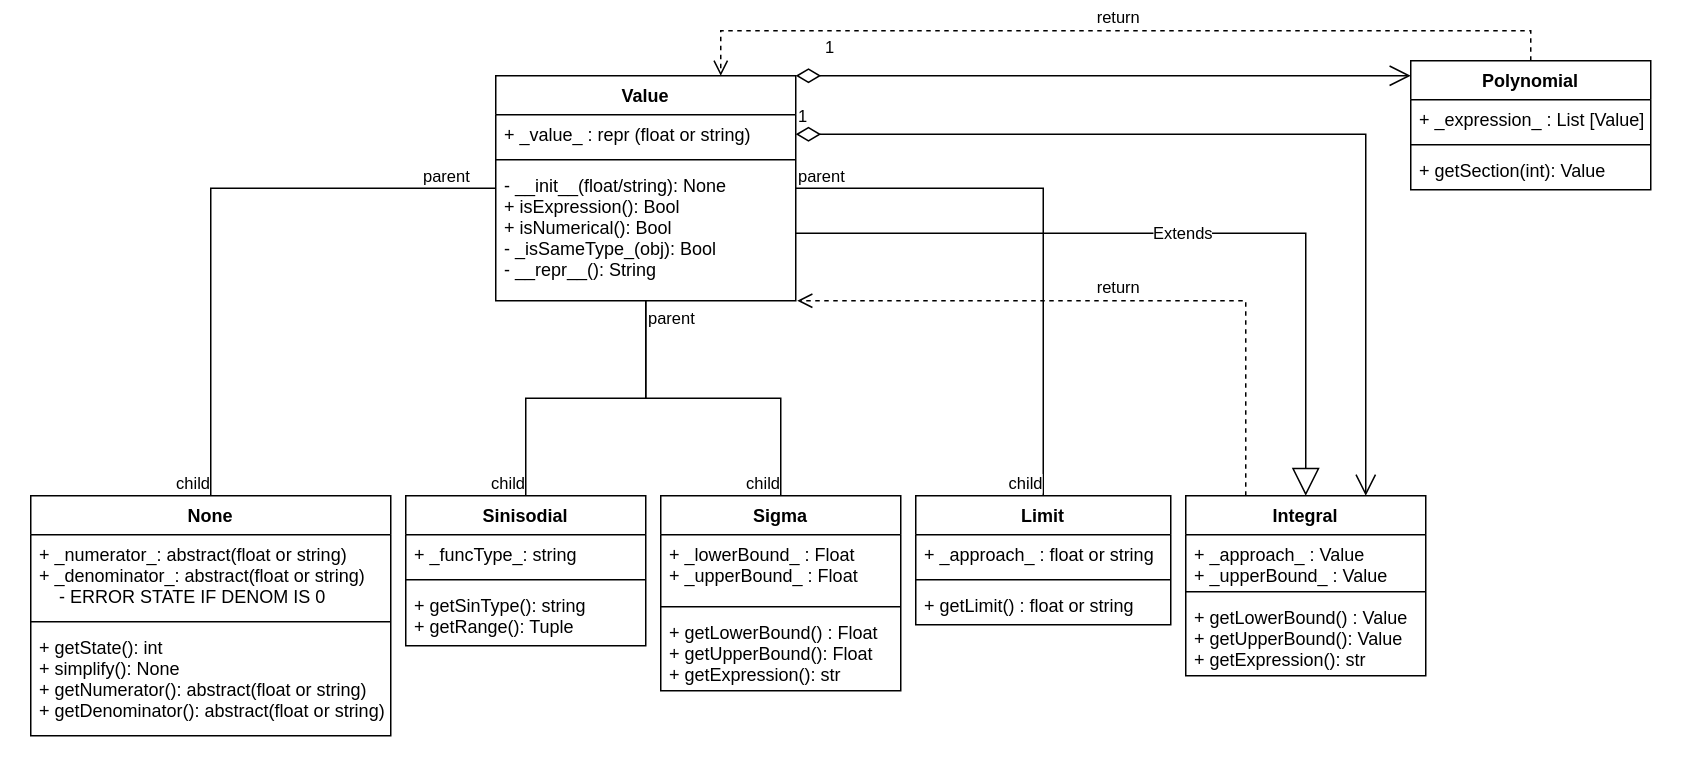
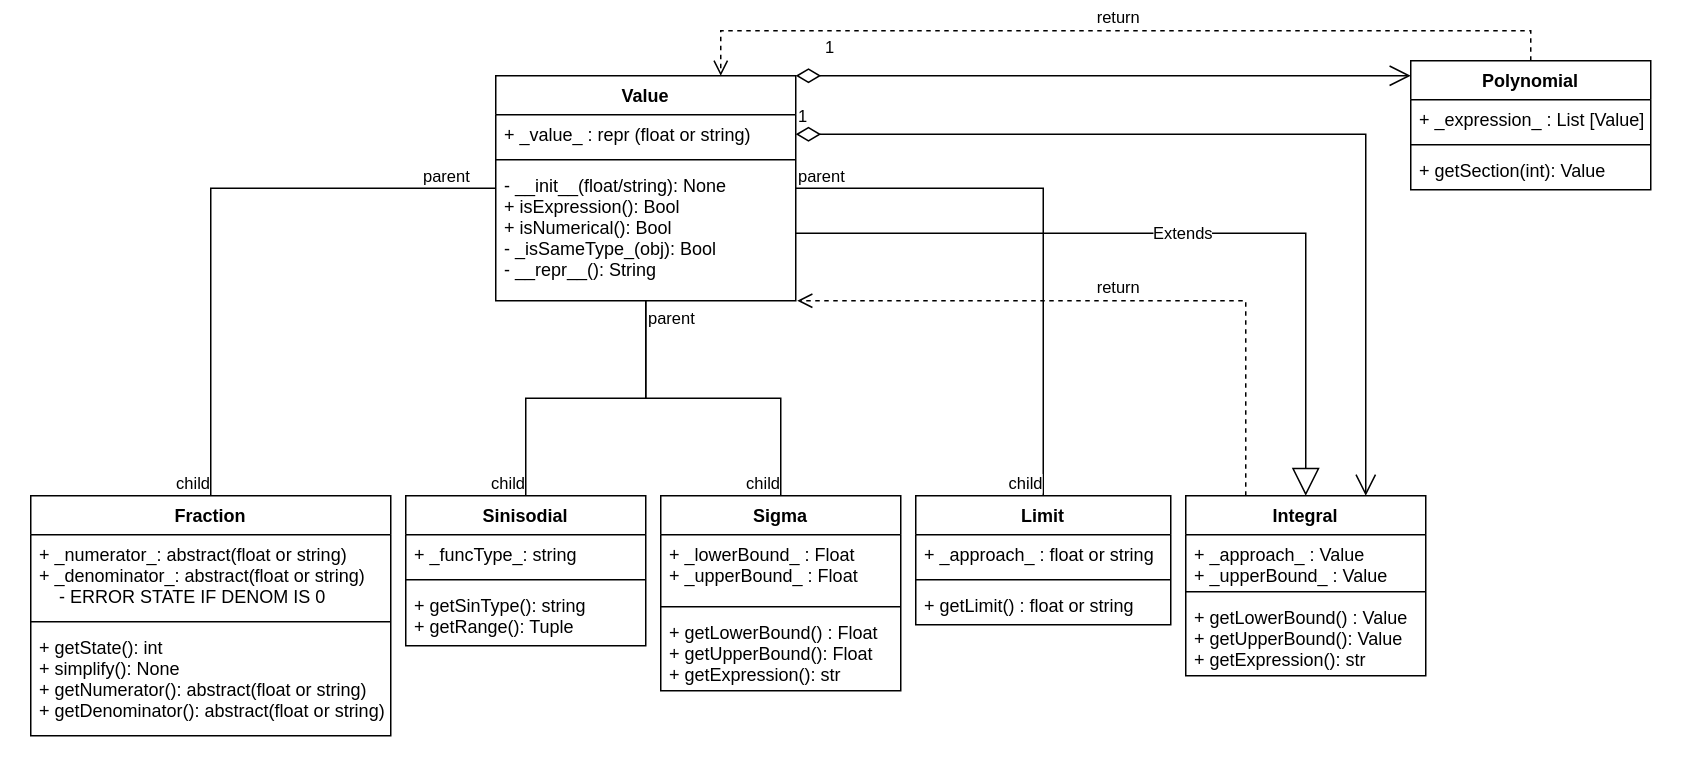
node "None": label "None" -> "Fraction"
